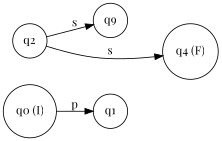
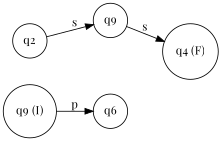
edge "q2" -> "q4 (F)": now "q9" -> "q4 (F)"
node "q0 (I)": label "q0 (I)" -> "q9 (I)"
node "q1": label "q1" -> "q6"
